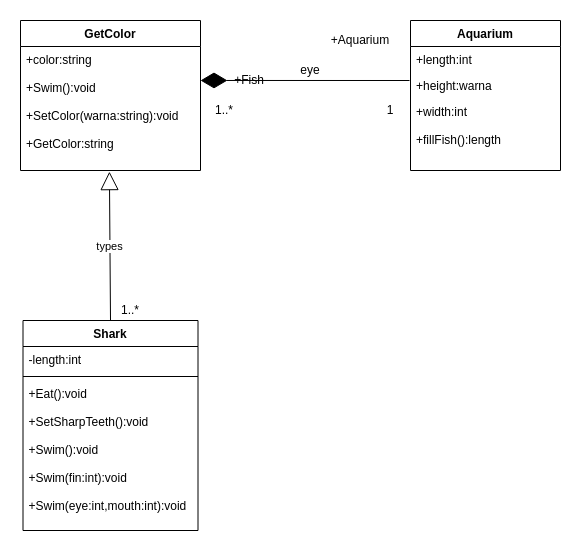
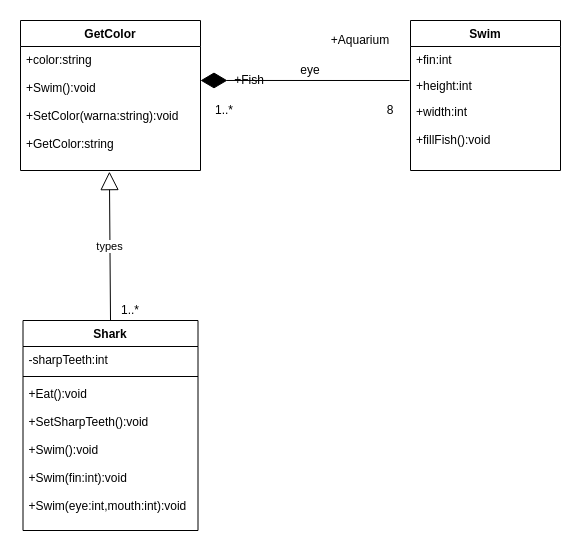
node "Aquarium": label "Aquarium" -> "Swim"
node "+length:int": label "+length:int" -> "+fin:int"
node "+height:warna": label "+height:warna" -> "+height:int"
node "1": label "1" -> "8"
node "+width:int +fillFish():length": label "+width:int +fillFish():length" -> "+width:int +fillFish():void"
node "-length:int": label "-length:int" -> "-sharpTeeth:int"
